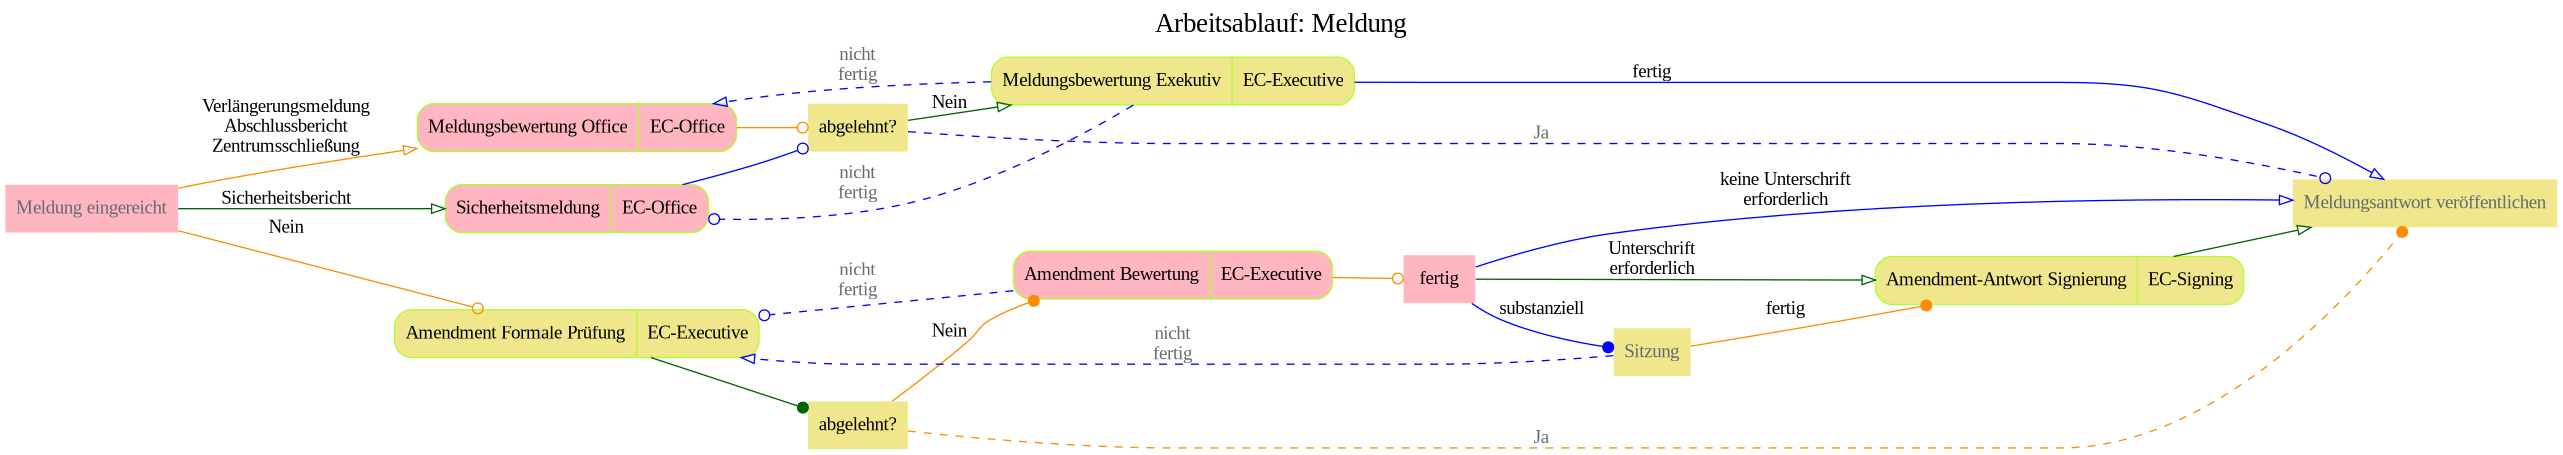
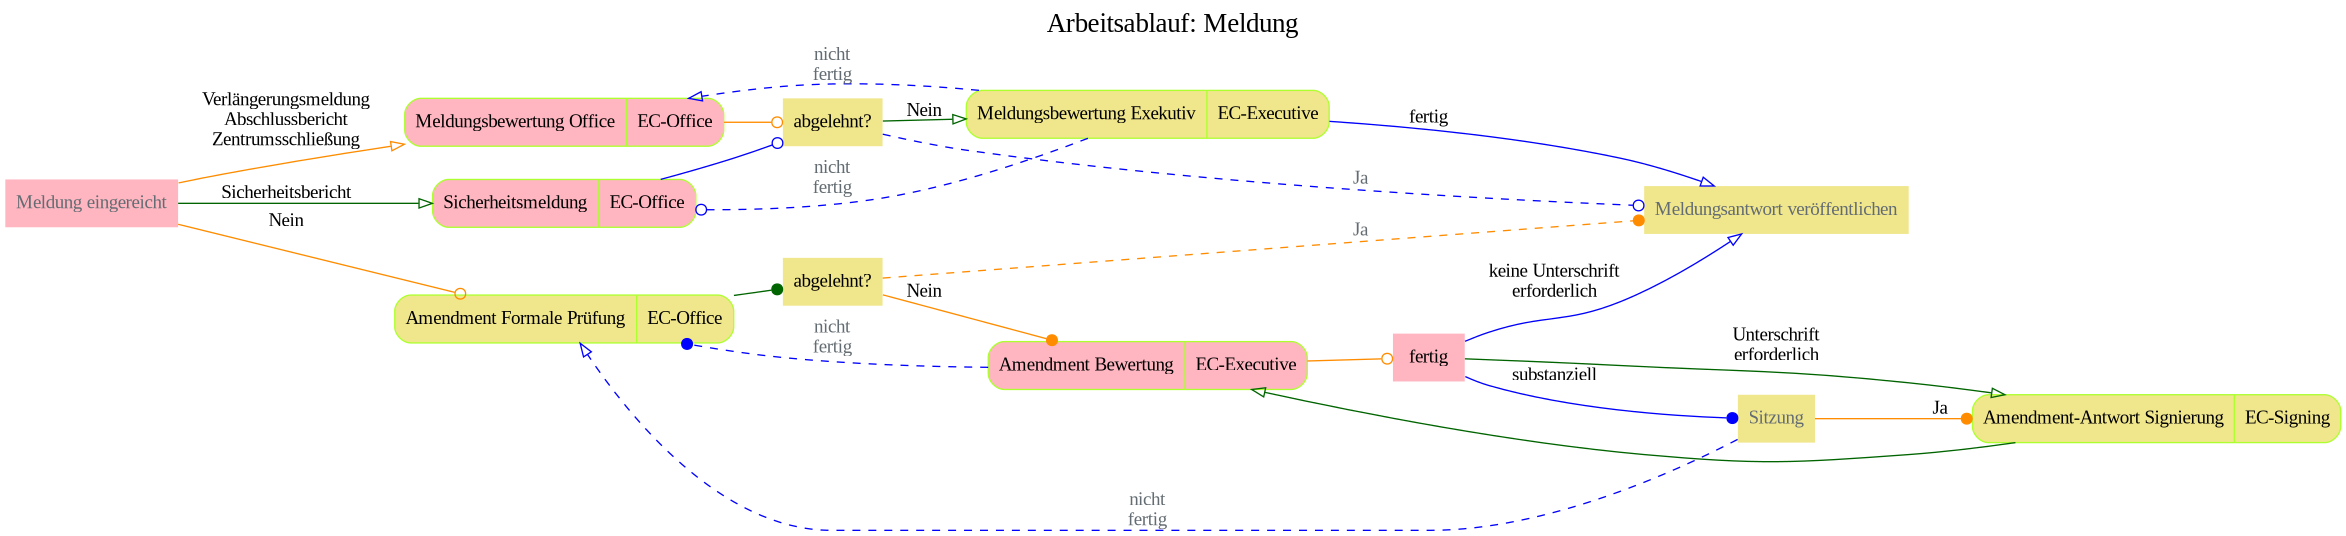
edge "Amendment-Antwort Signierung" -> "Meldungsantwort veröffentlichen": now "Amendment-Antwort Signierung" -> "Amendment Bewertung"
edge "Amendment Bewertung" -> "Amendment Formale Prüfung": arrowhead odot -> dot
edge "Sitzung" -> "Amendment-Antwort Signierung": label "fertig" -> "Ja"
node "Amendment Formale Prüfung": text "EC-Executive" -> "EC-Office"
